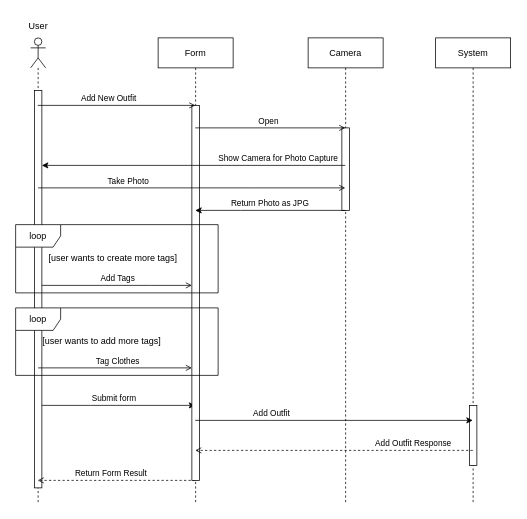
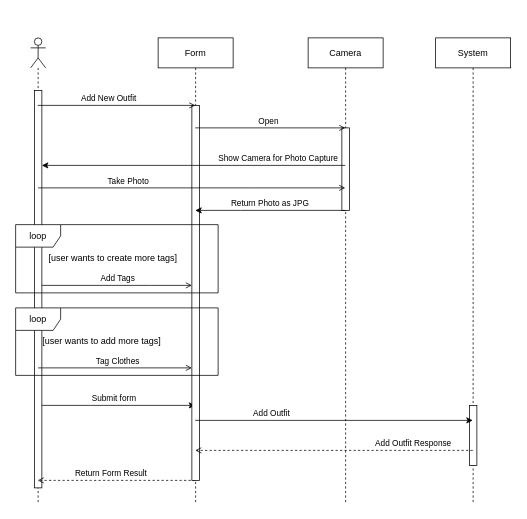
node "User": removed
